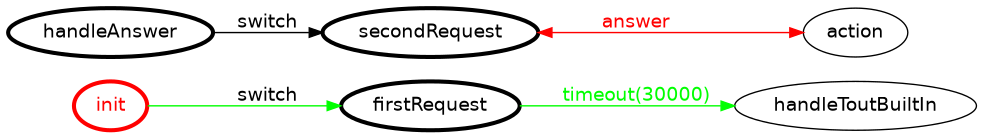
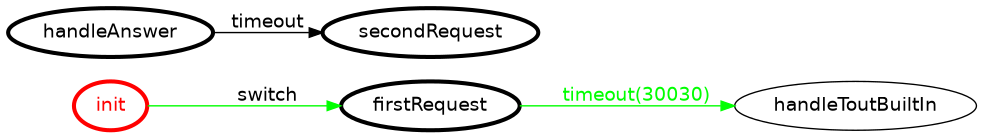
edge "handleAnswer" -> "secondRequest": label "switch" -> "timeout"
node "action": removed
edge "firstRequest" -> "handleToutBuiltIn": label "timeout(30000)" -> "timeout(30030)"
